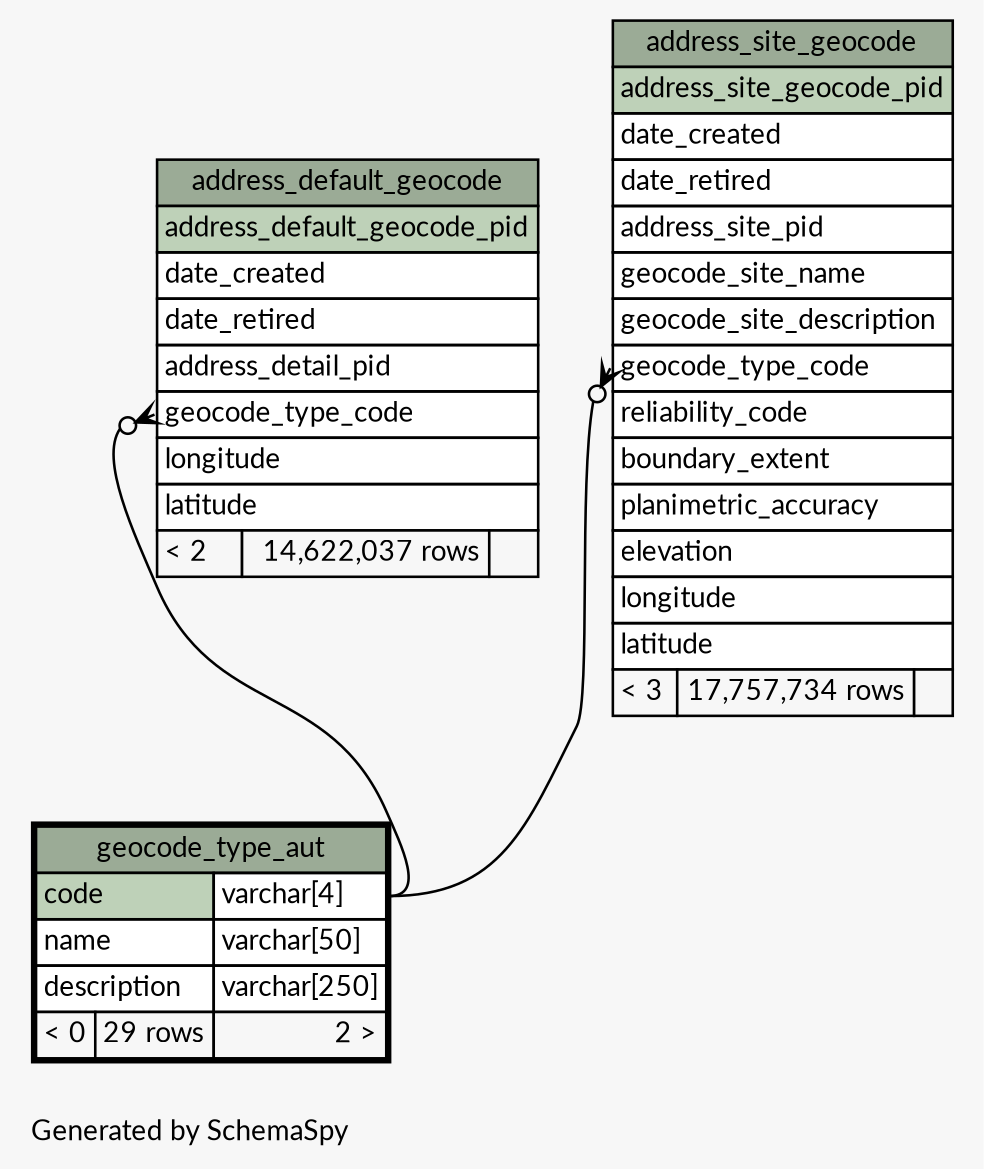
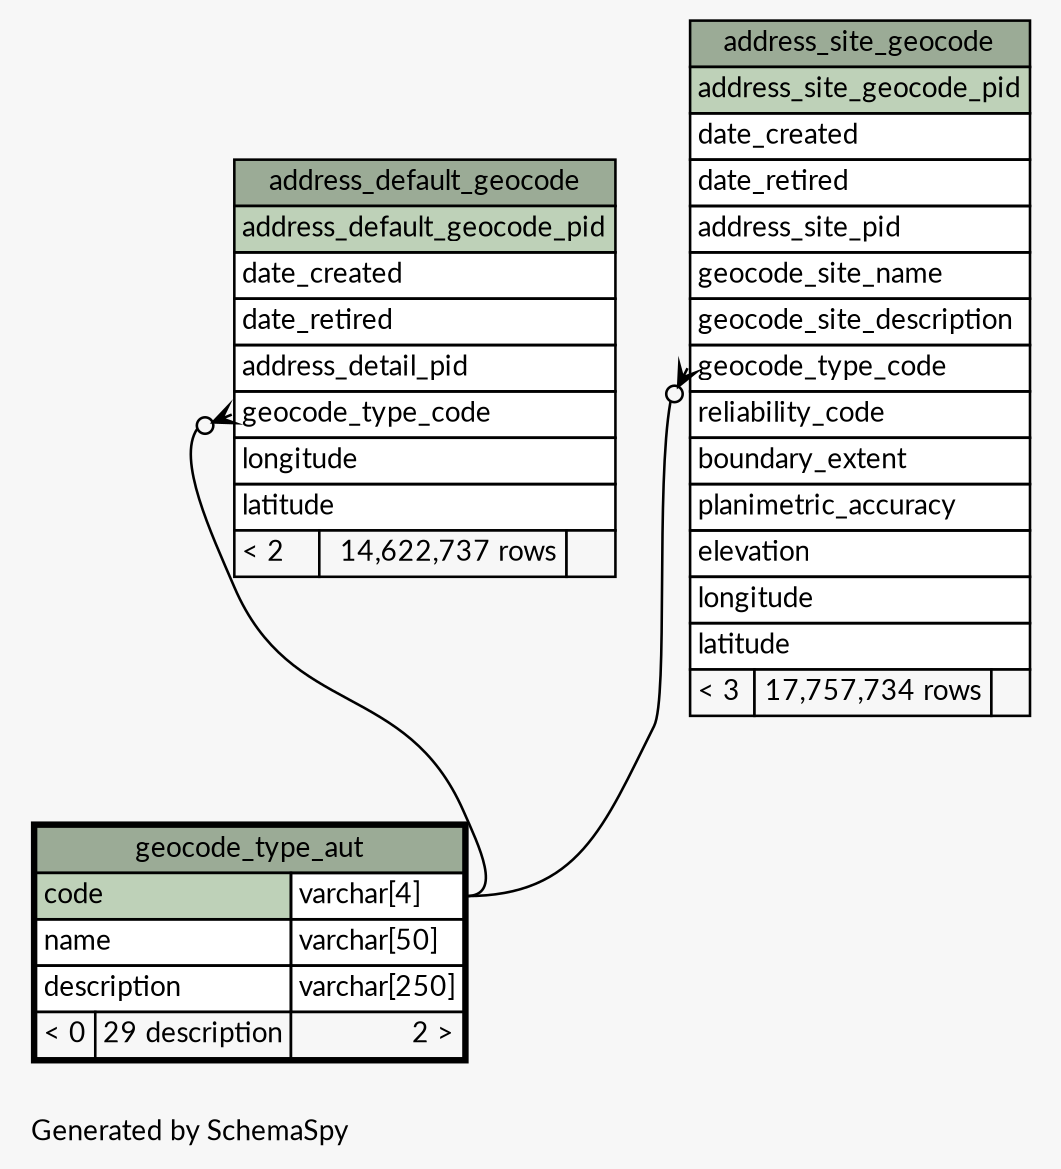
node "address_default_geocode": text "14,622,037 rows" -> "14,622,737 rows"
node "geocode_type_aut": text "29 rows" -> "29 description"
